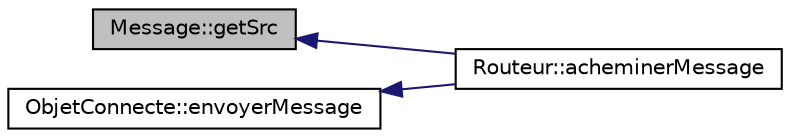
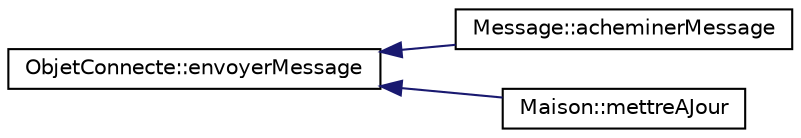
node "Message::getSrc": removed
node "Routeur::acheminerMessage": label "Routeur::acheminerMessage" -> "Message::acheminerMessage"
node "Maison::mettreAJour": added
